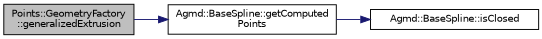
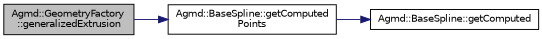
node "Points::GeometryFactory ::generalizedExtrusion": label "Points::GeometryFactory ::generalizedExtrusion" -> "Agmd::GeometryFactory ::generalizedExtrusion"
node "Agmd::BaseSpline::isClosed": label "Agmd::BaseSpline::isClosed" -> "Agmd::BaseSpline::getComputed"
